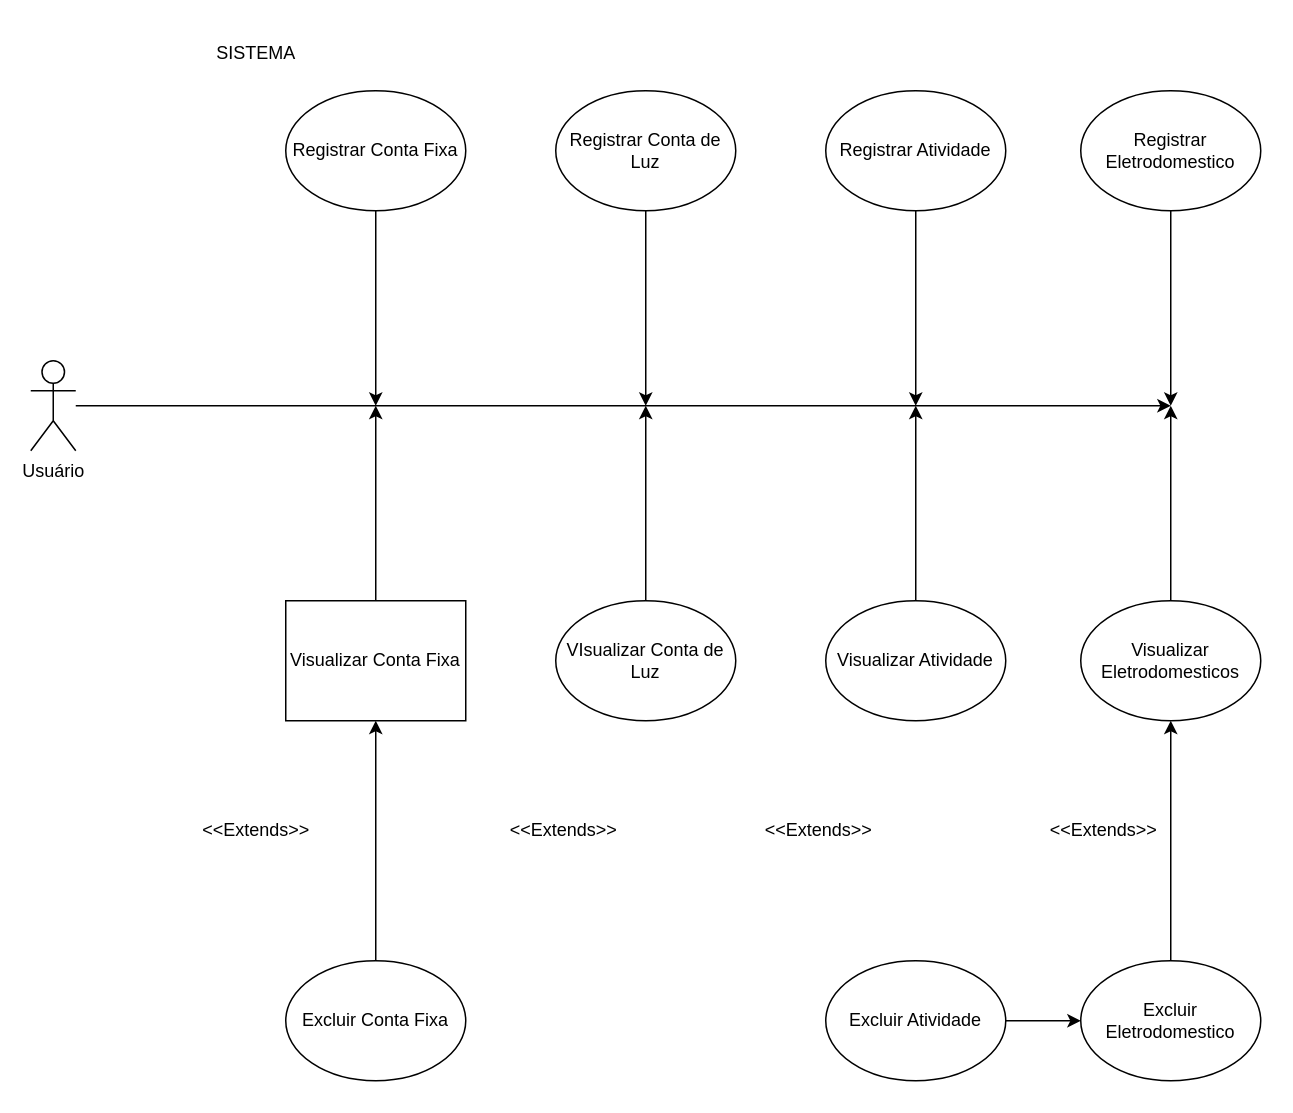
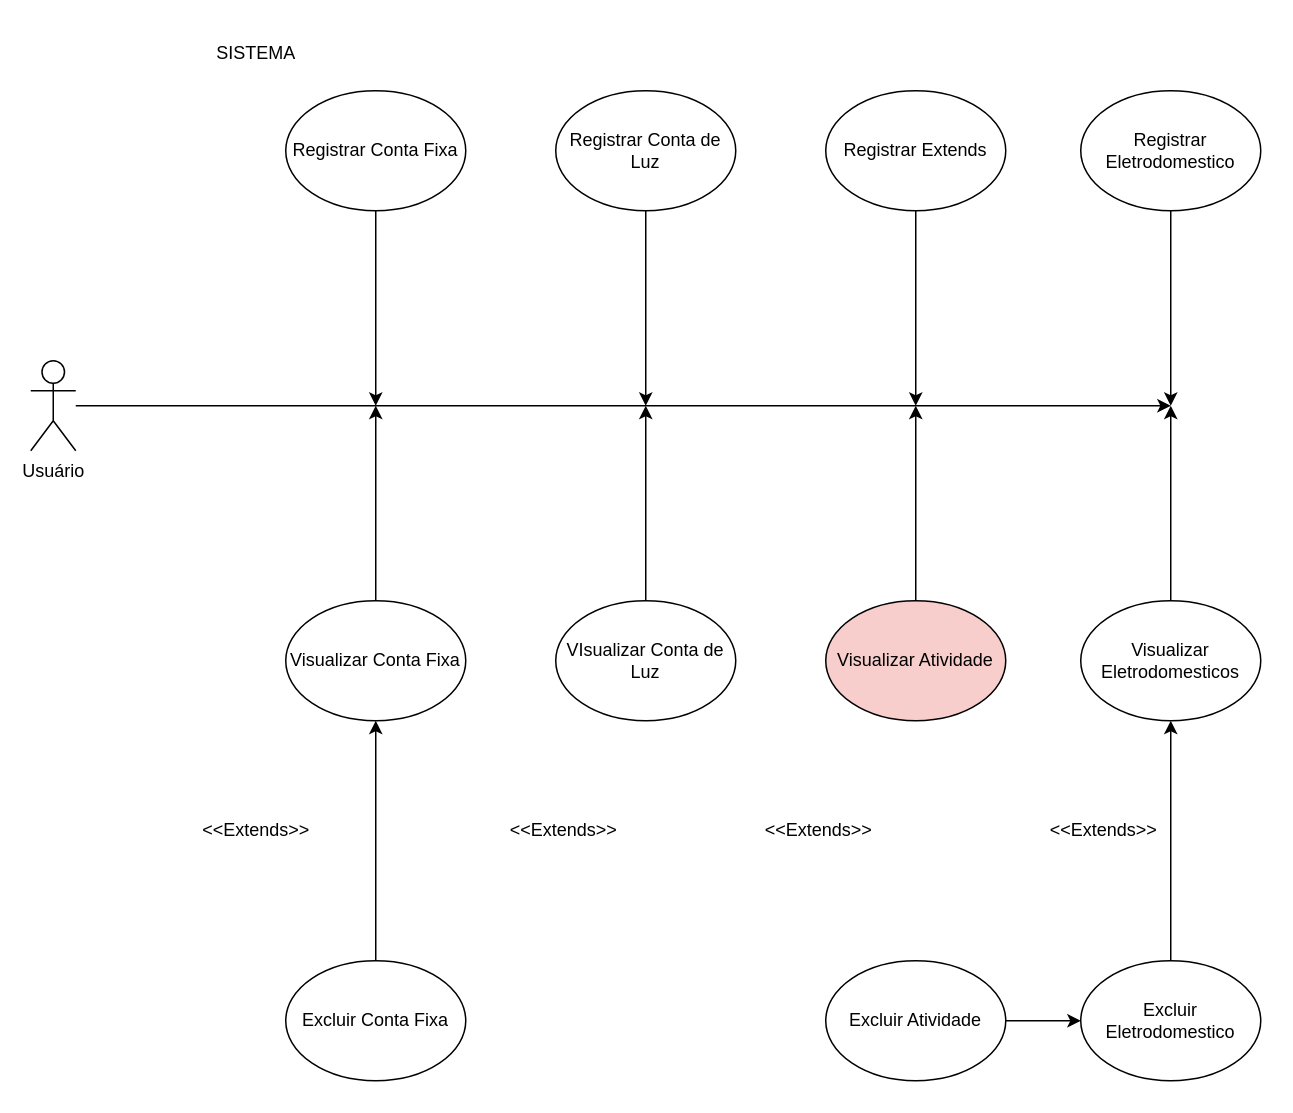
node "Registrar Atividade": label "Registrar Atividade" -> "Registrar Extends"
node "Visualizar Conta Fixa": shape rectangle -> ellipse
node "Visualizar Atividade": fillcolor #ffffff -> #f8cecc
